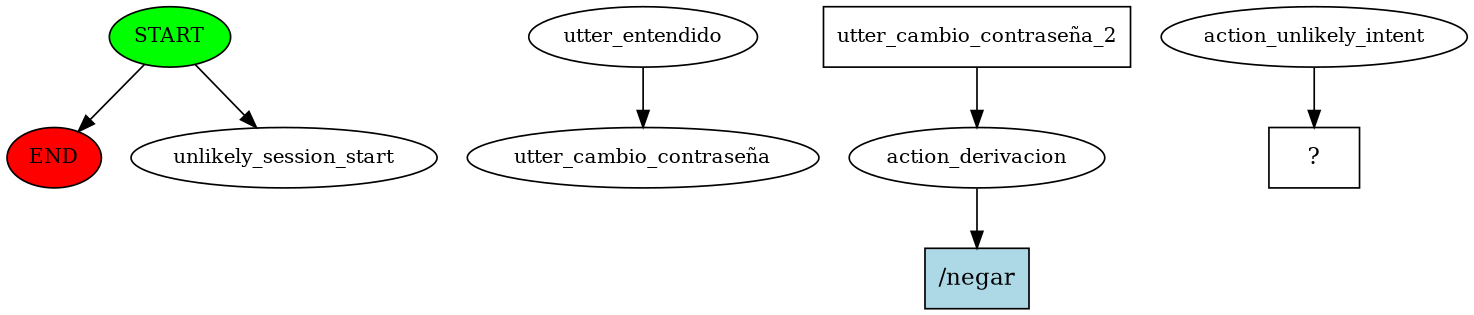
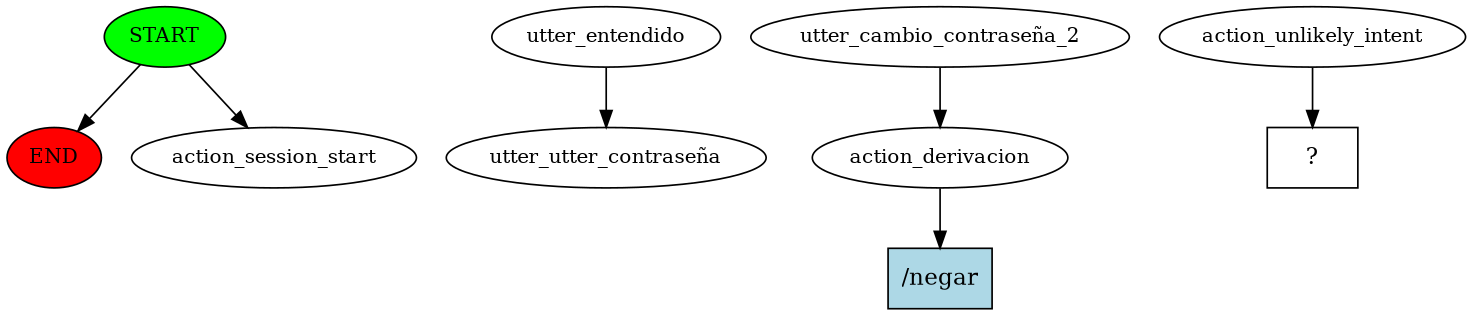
node "utter_cambio_contraseña_2": shape box -> ellipse
node "unlikely_session_start": label "unlikely_session_start" -> "action_session_start"
node "utter_cambio_contraseña": label "utter_cambio_contraseña" -> "utter_utter_contraseña"
